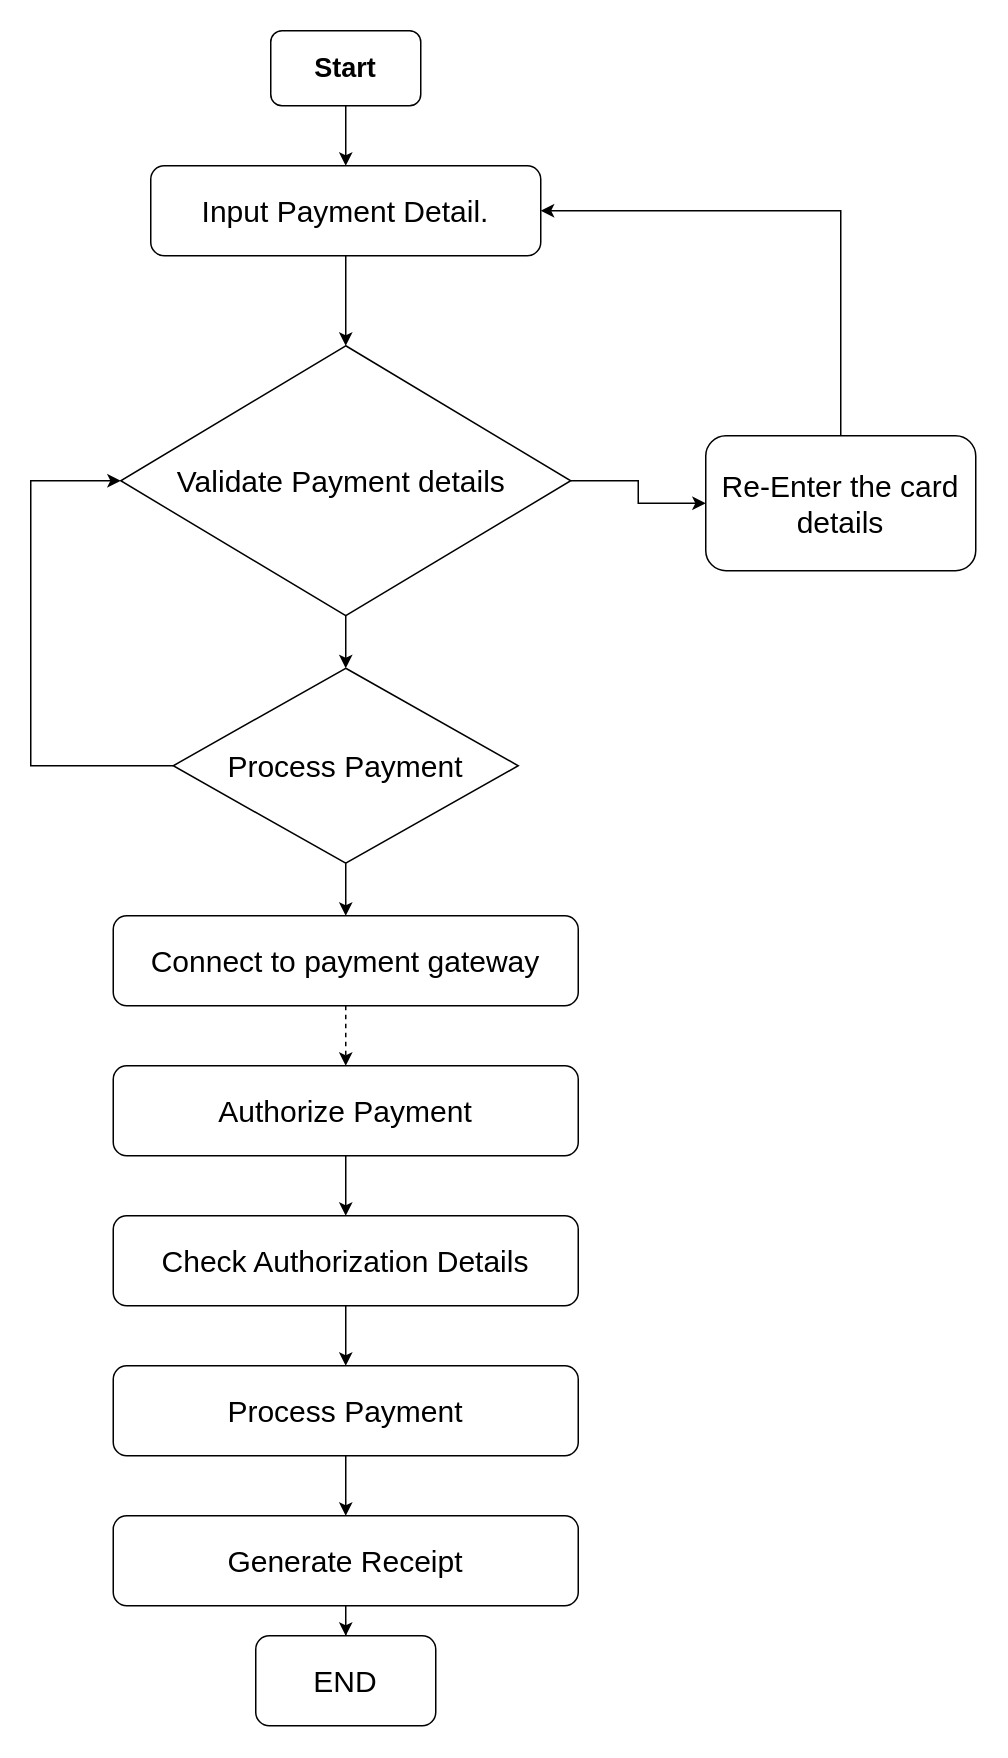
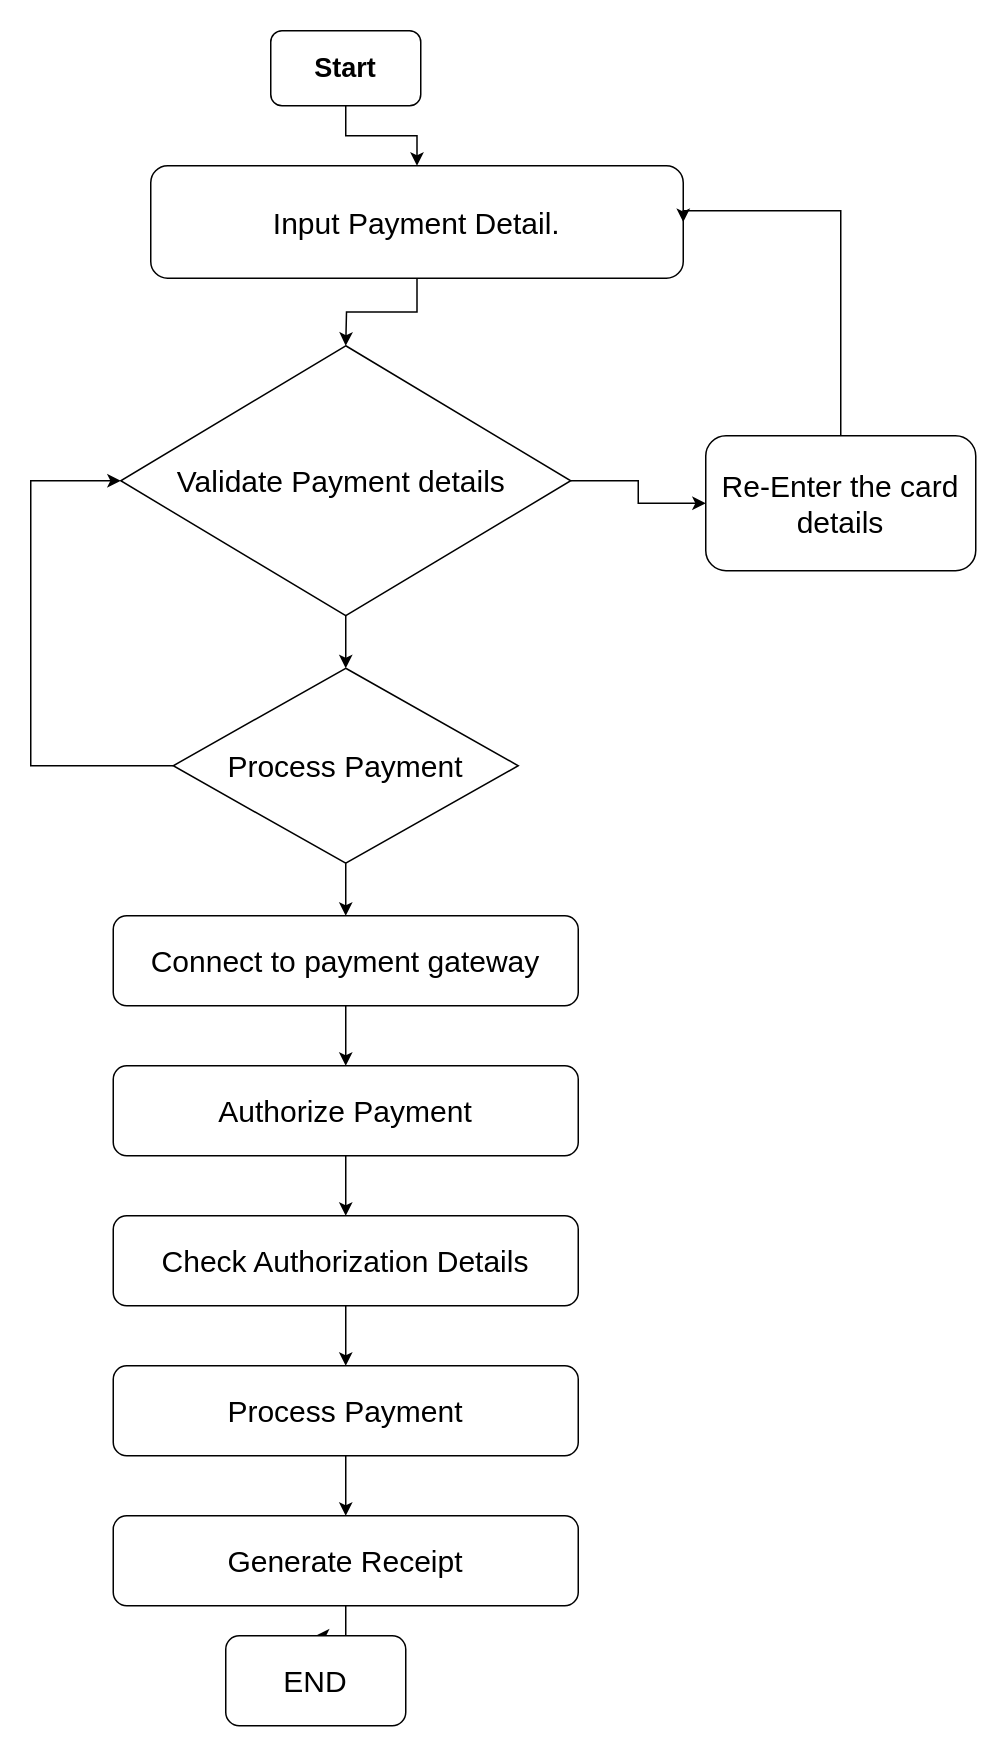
node "Input Payment Detail.": size 390x90 -> 533x113
edge "Connect to payment gateway" -> "Authorize Payment": style dashed -> solid
node "END": moved (346, 1681) -> (316, 1681)
